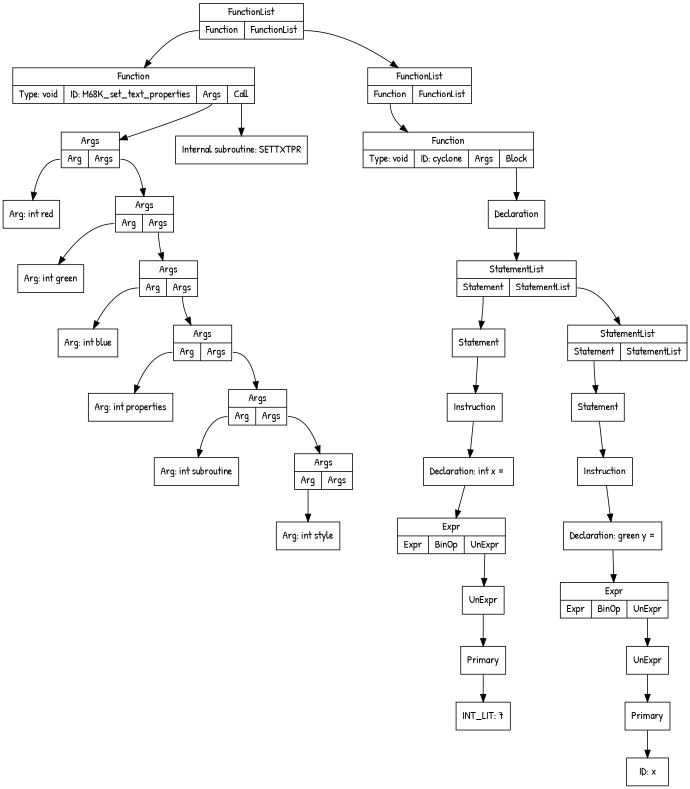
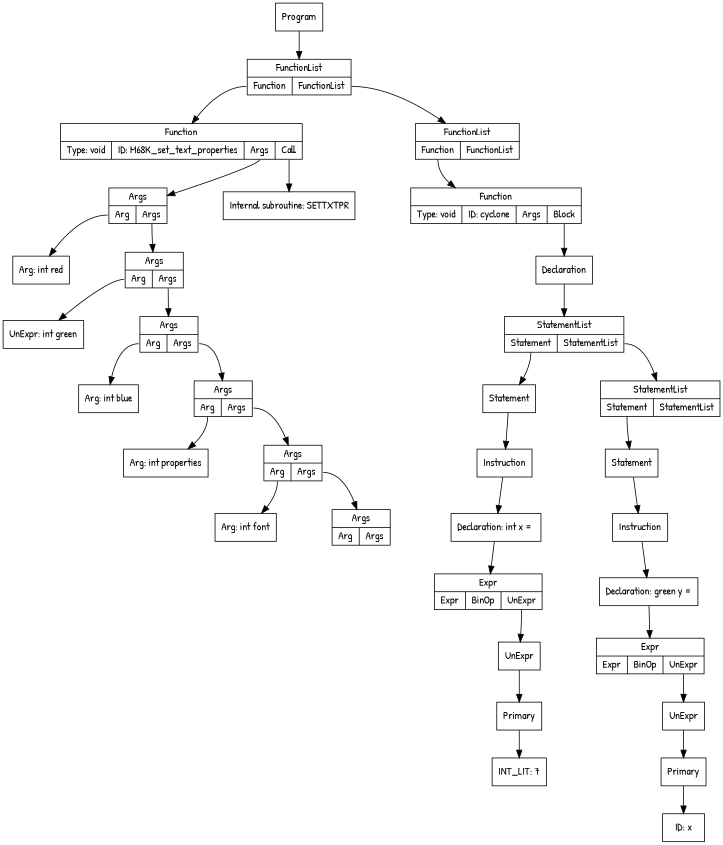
node "Program": added
node "Arg: int green": label "Arg: int green" -> "UnExpr: int green"
node "Arg: int subroutine": label "Arg: int subroutine" -> "Arg: int font"
node "Arg: int style": removed
